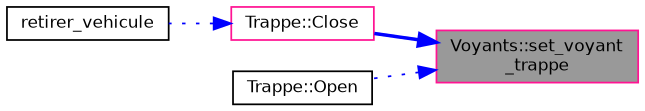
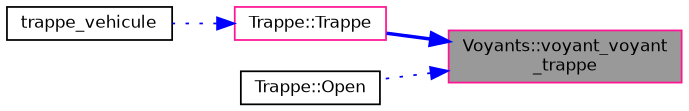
node "retirer_vehicule": label "retirer_vehicule" -> "trappe_vehicule"
node "Trappe::Close": label "Trappe::Close" -> "Trappe::Trappe"
node "Voyants::set_voyant _trappe": label "Voyants::set_voyant _trappe" -> "Voyants::voyant_voyant _trappe"
